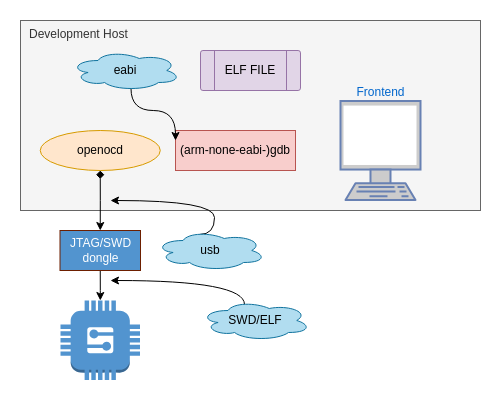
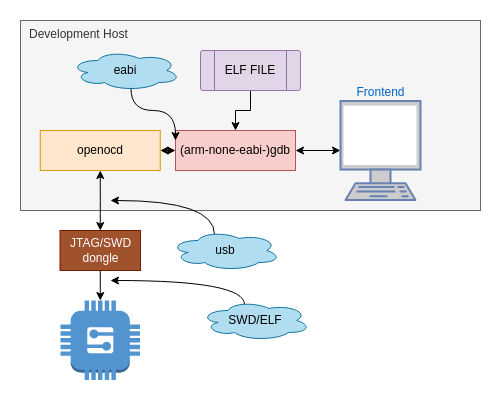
edge "ELF FILE" -> "(arm-none-eabi-)gdb": added
node "openocd": shape ellipse -> rectangle
edge "openocd" -- "(arm-none-eabi-)gdb": added
edge "(arm-none-eabi-)gdb" -- "Frontend": added
edge "openocd" -- "JTAG/SWD dongle": arrowhead diamond -> classic
node "JTAG/SWD dongle": fillcolor #5294cf -> #a0522d
node "usb": moved (211, 251) -> (226, 251)
